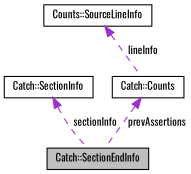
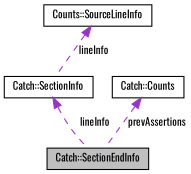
edge "Catch::Counts" -> "Counts::SourceLineInfo": now "Catch::SectionInfo" -> "Counts::SourceLineInfo"
edge "Catch::SectionEndInfo" -> "Catch::SectionInfo": label " sectionInfo" -> " lineInfo"
